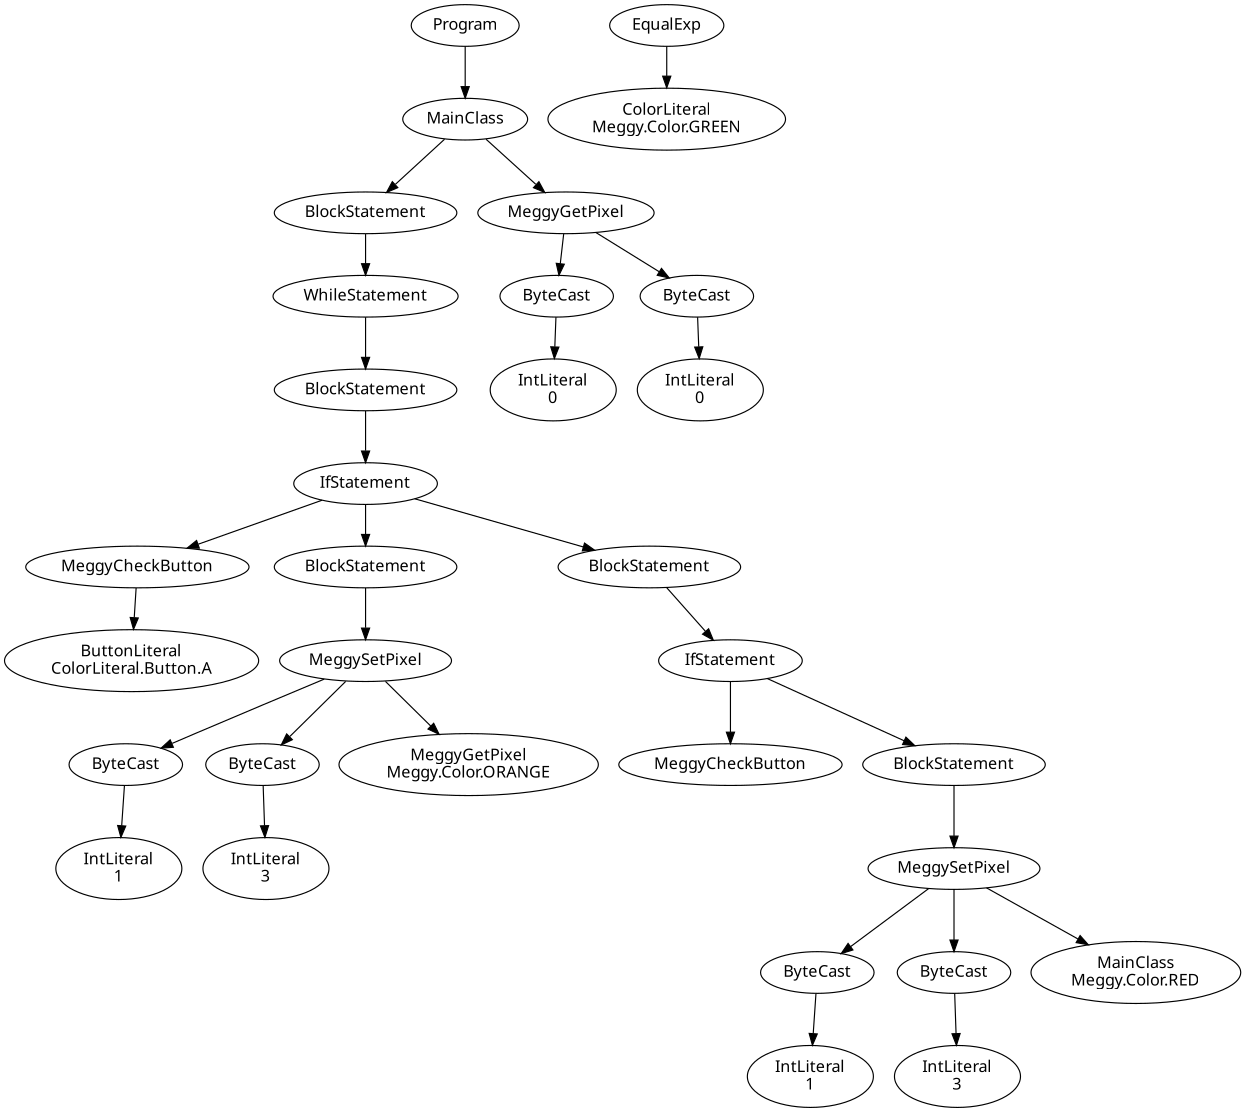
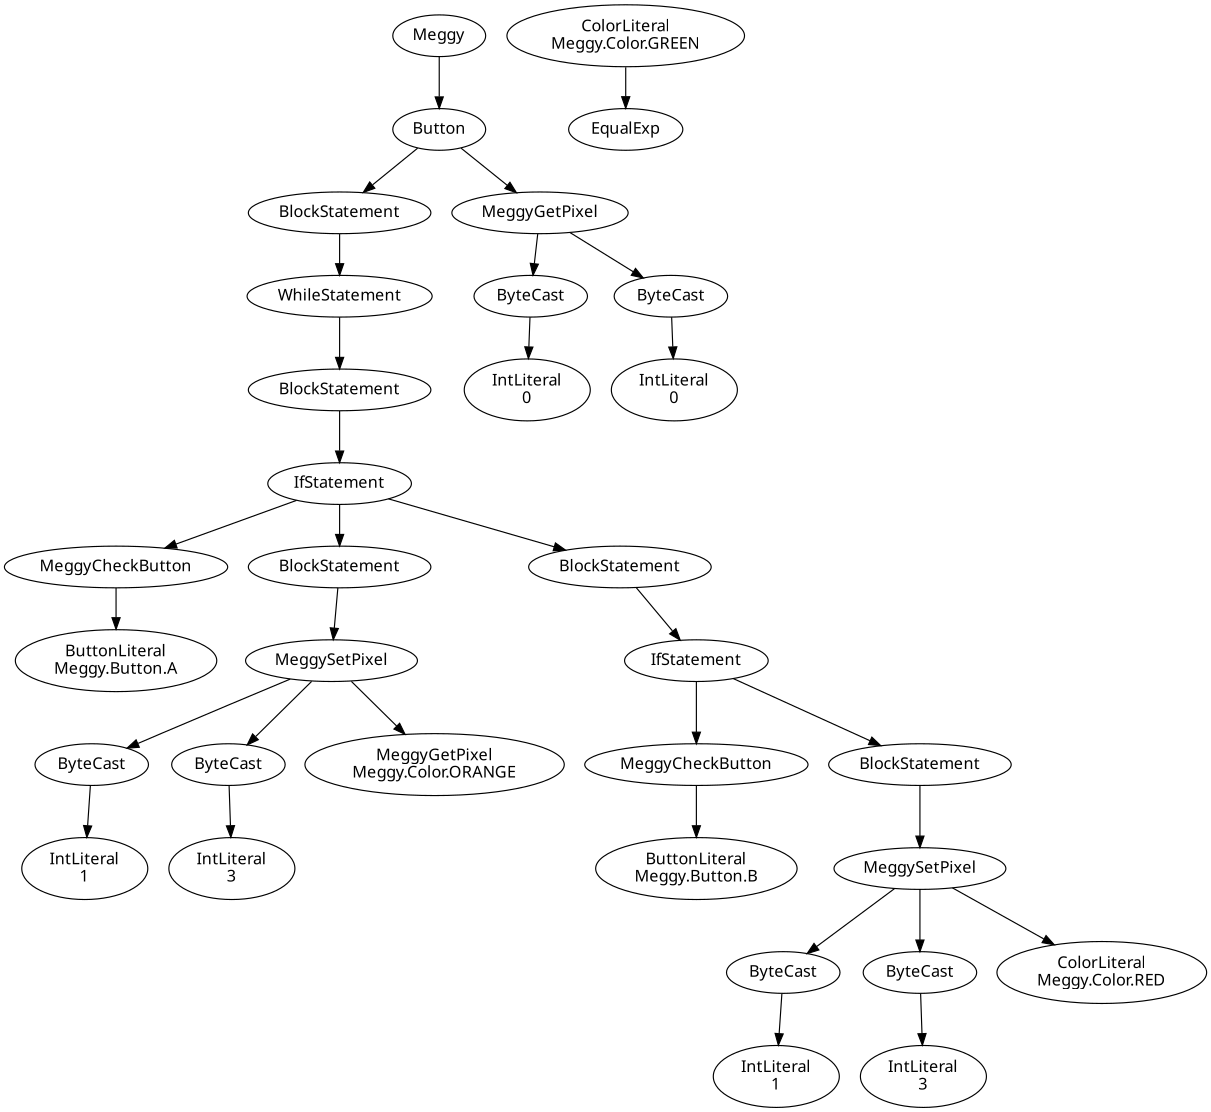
node "Program": label "Program" -> "Meggy"
edge "EqualExp" -> "ColorLiteral Meggy.Color.GREEN": reversed
node "MainClass": label "MainClass" -> "Button"
node "ButtonLiteral ColorLiteral.Button.A": label "ButtonLiteral ColorLiteral.Button.A" -> "ButtonLiteral Meggy.Button.A"
node "ButtonLiteral Meggy.Button.B": added
node "MainClass Meggy.Color.RED": label "MainClass Meggy.Color.RED" -> "ColorLiteral Meggy.Color.RED"
